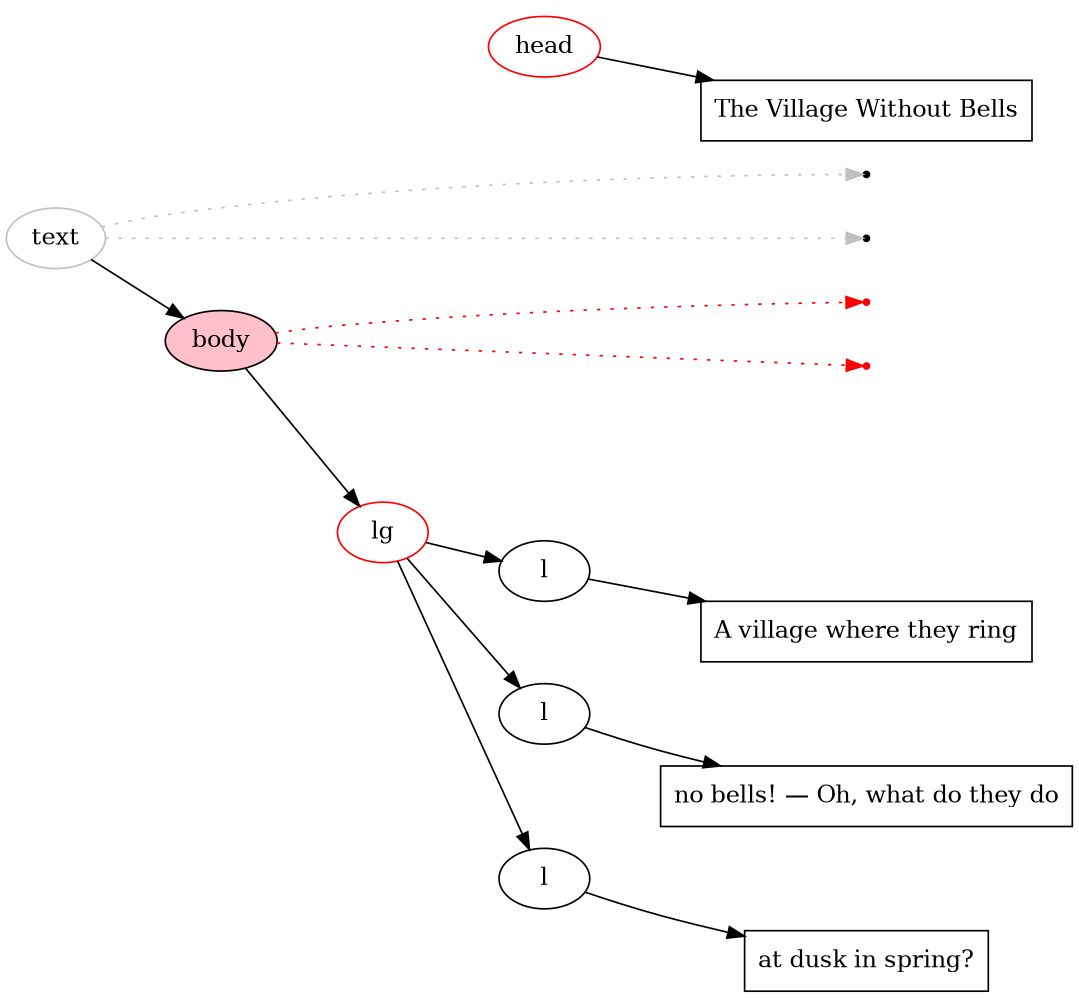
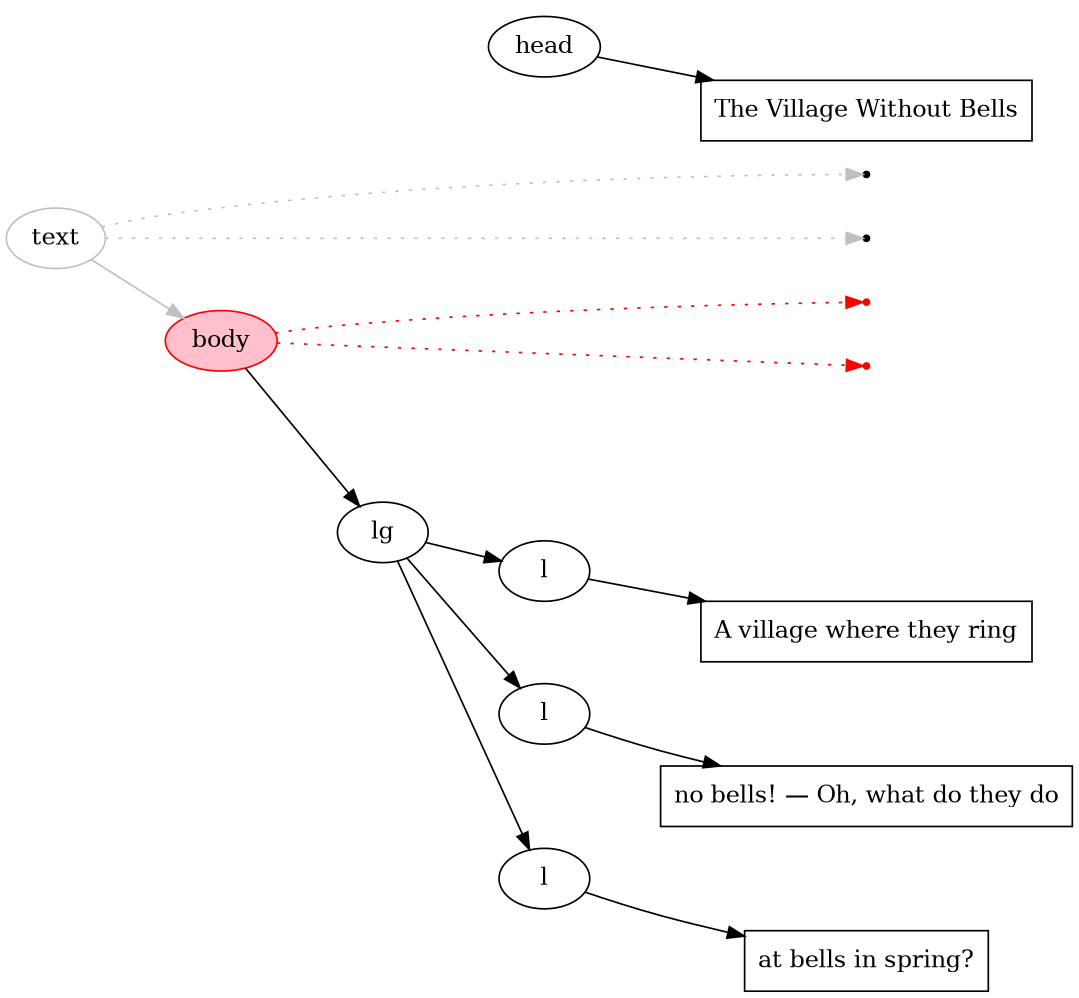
node "head": color red -> black
edge "text" -> "body": color black -> gray
node "body": color black -> red
node "lg": color red -> black
node "at dusk in spring?": label "at dusk in spring?" -> "at bells in spring?"
